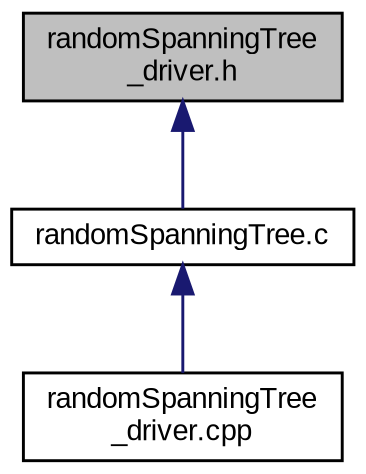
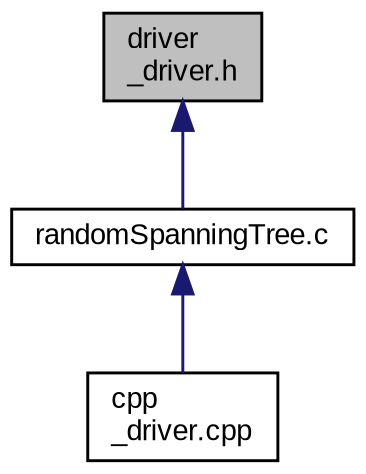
node "randomSpanningTree _driver.h": label "randomSpanningTree _driver.h" -> "driver _driver.h"
node "randomSpanningTree _driver.cpp": label "randomSpanningTree _driver.cpp" -> "cpp _driver.cpp"
